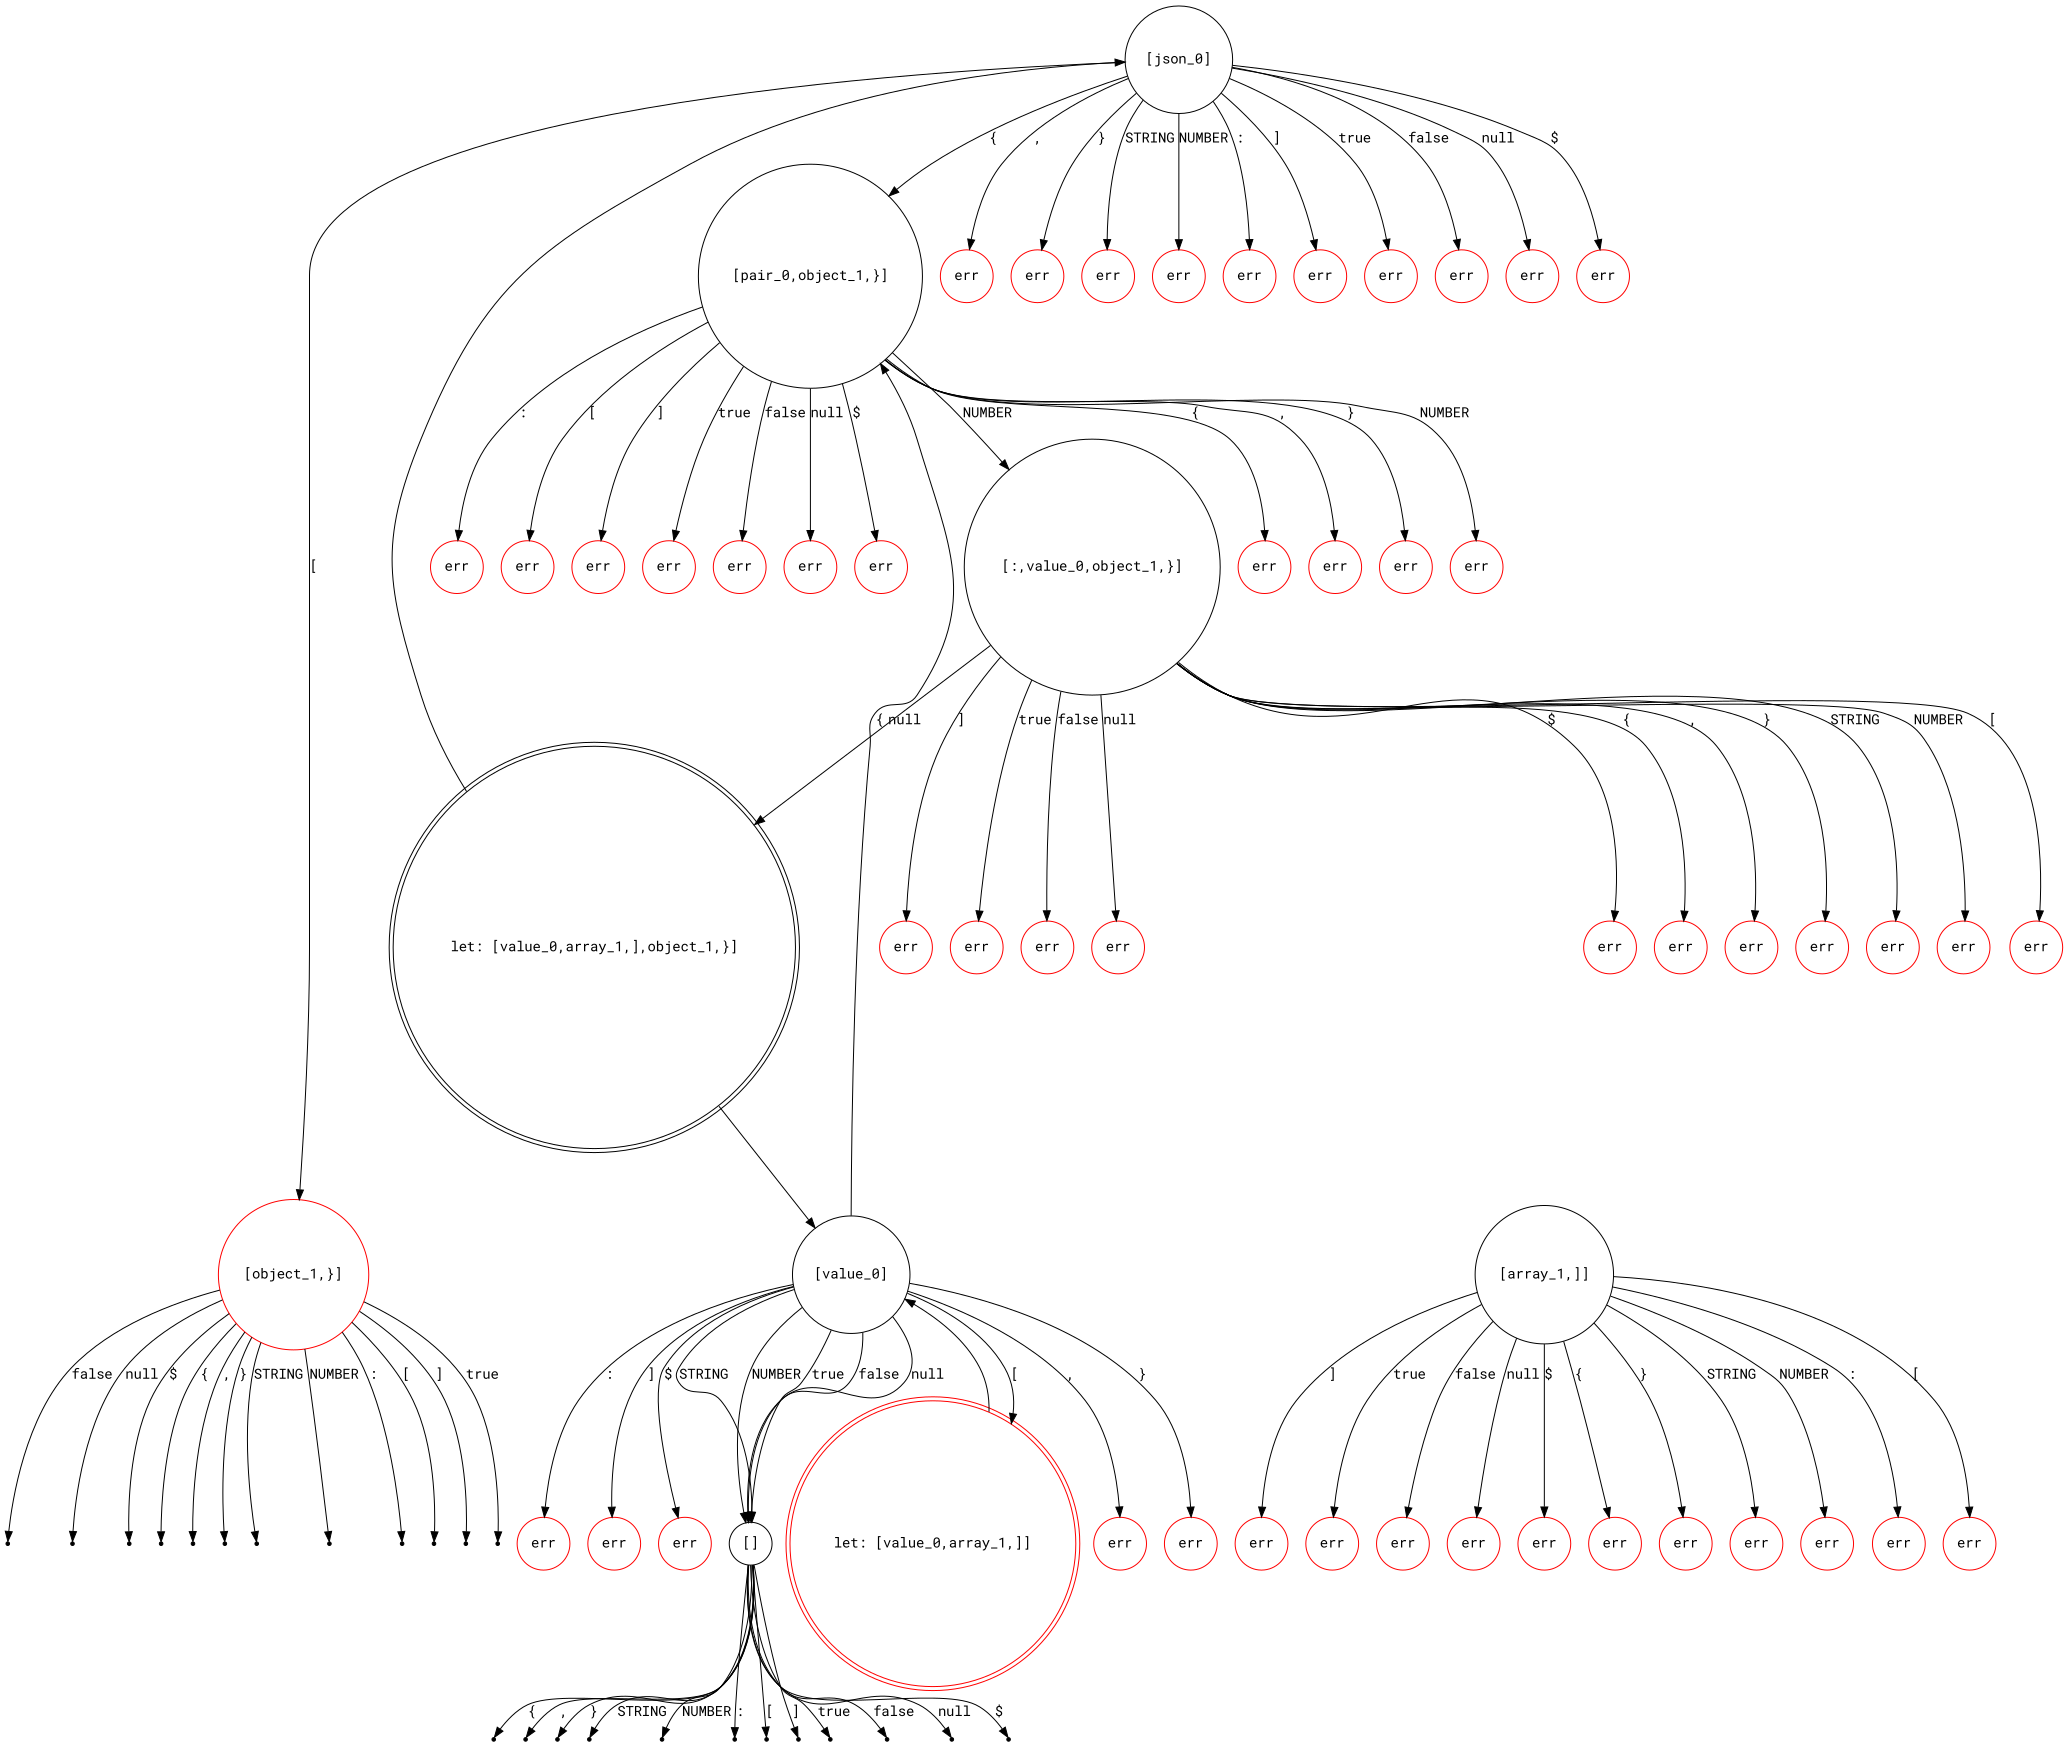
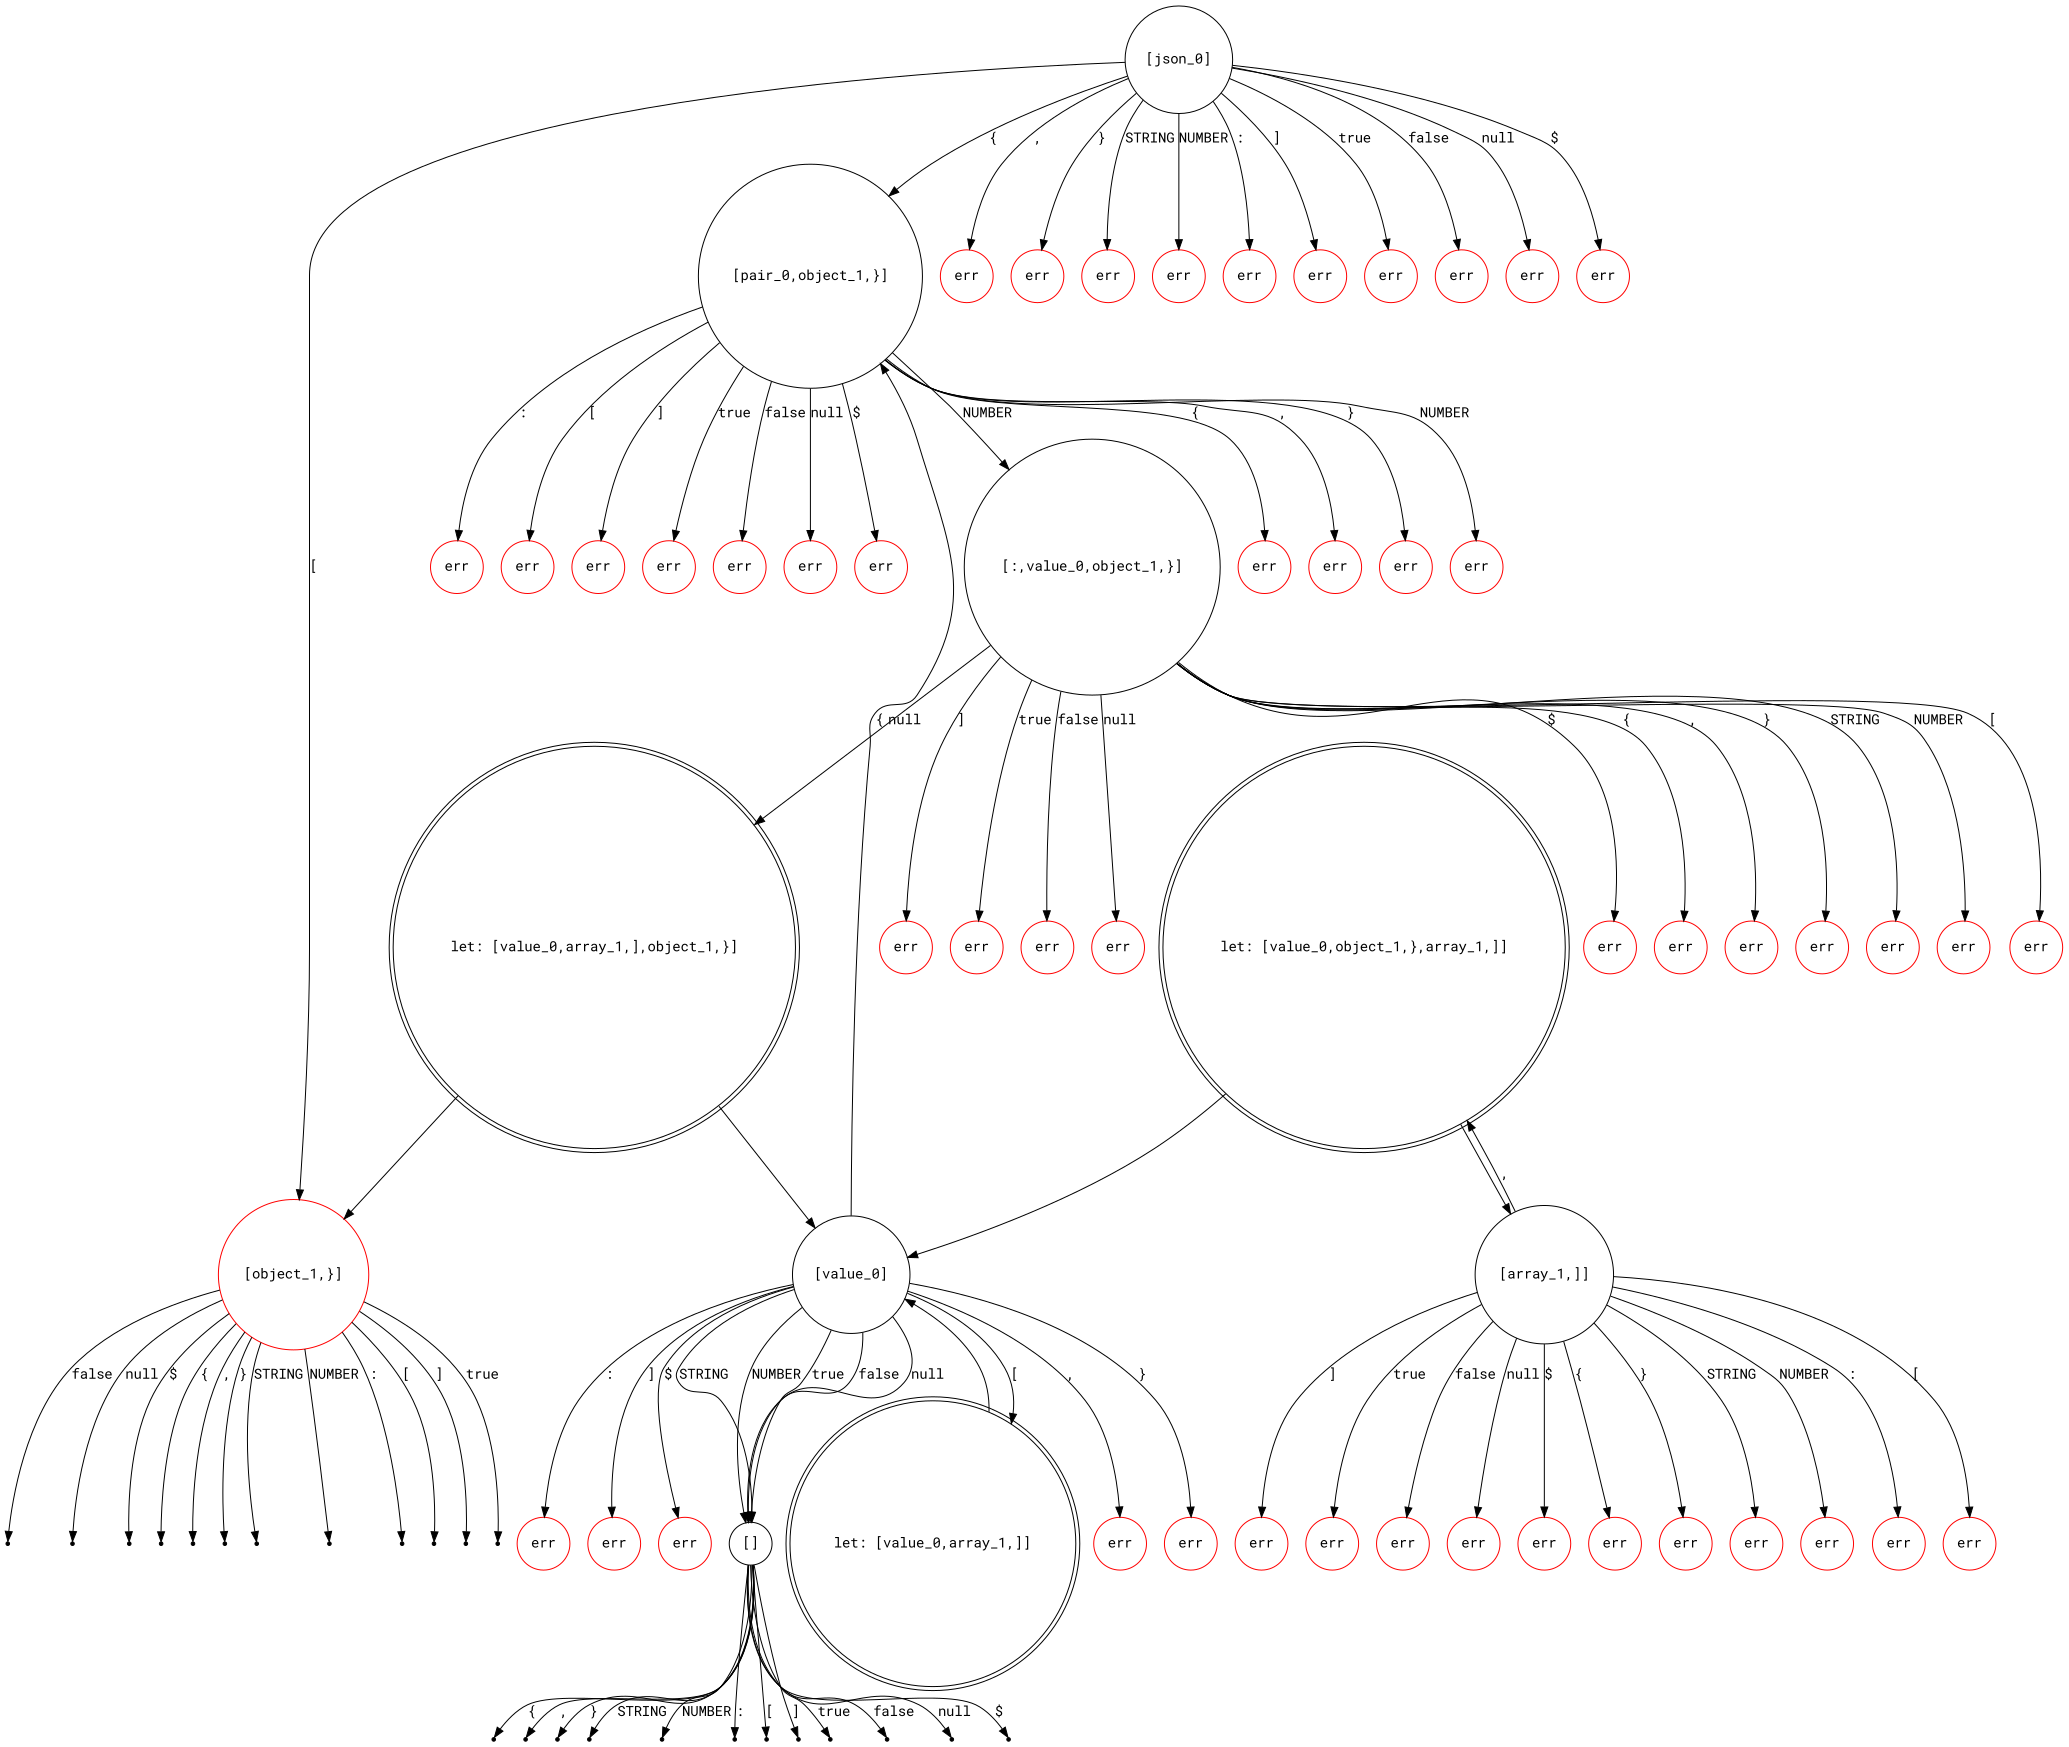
edge "let: [value_0,array_1,],object_1,}]" -> "[json_0]": now "let: [value_0,array_1,],object_1,}]" -> "[object_1,}]"
node "let: [value_0,object_1,},array_1,]]": added
node "let: [value_0,array_1,]]": color red -> black
